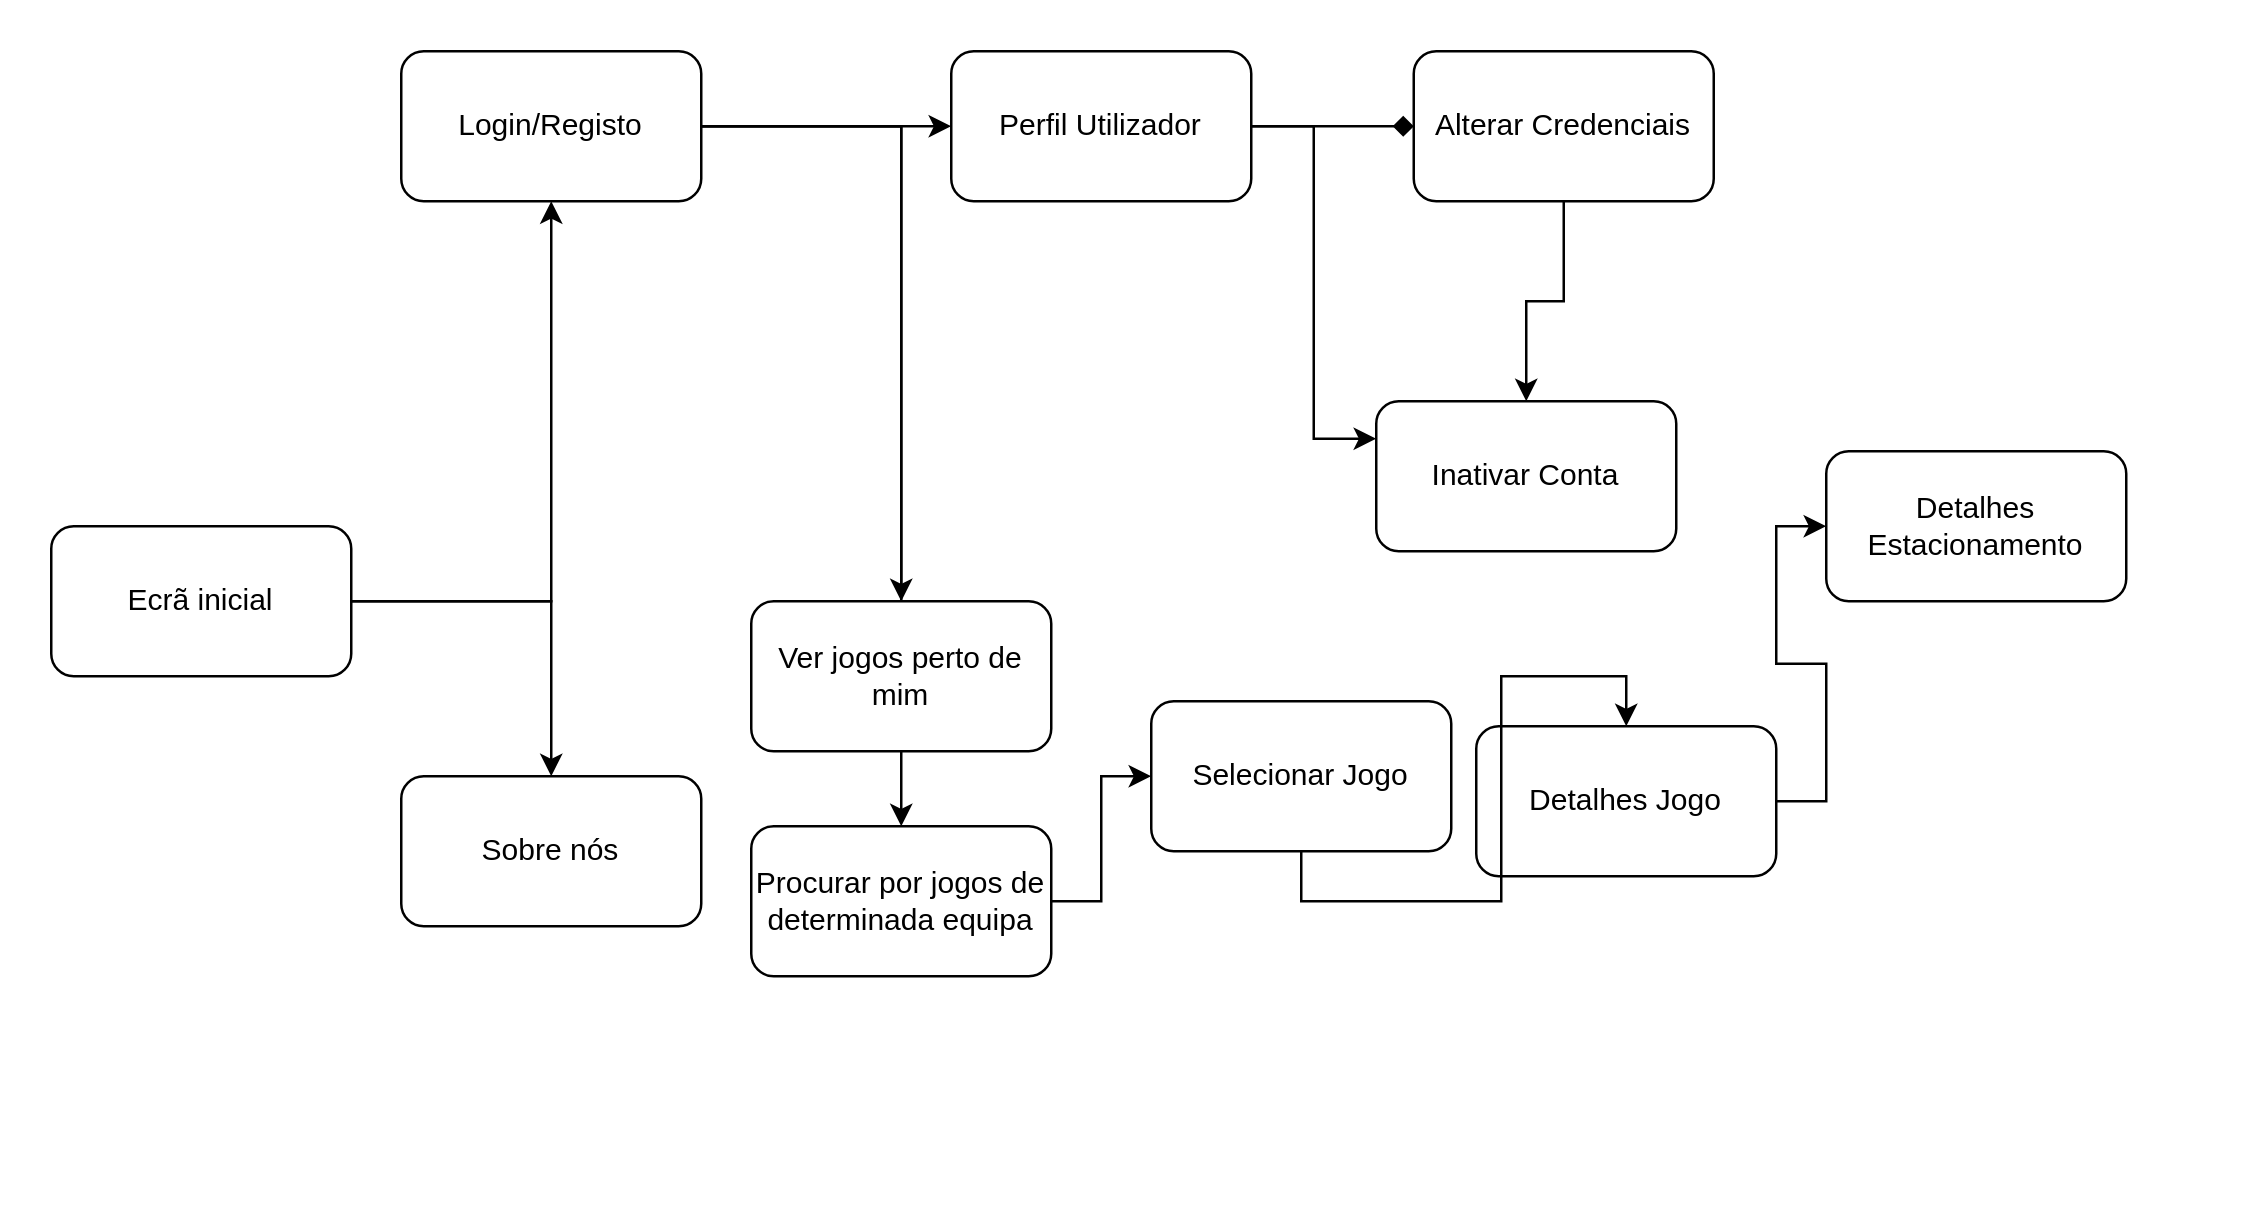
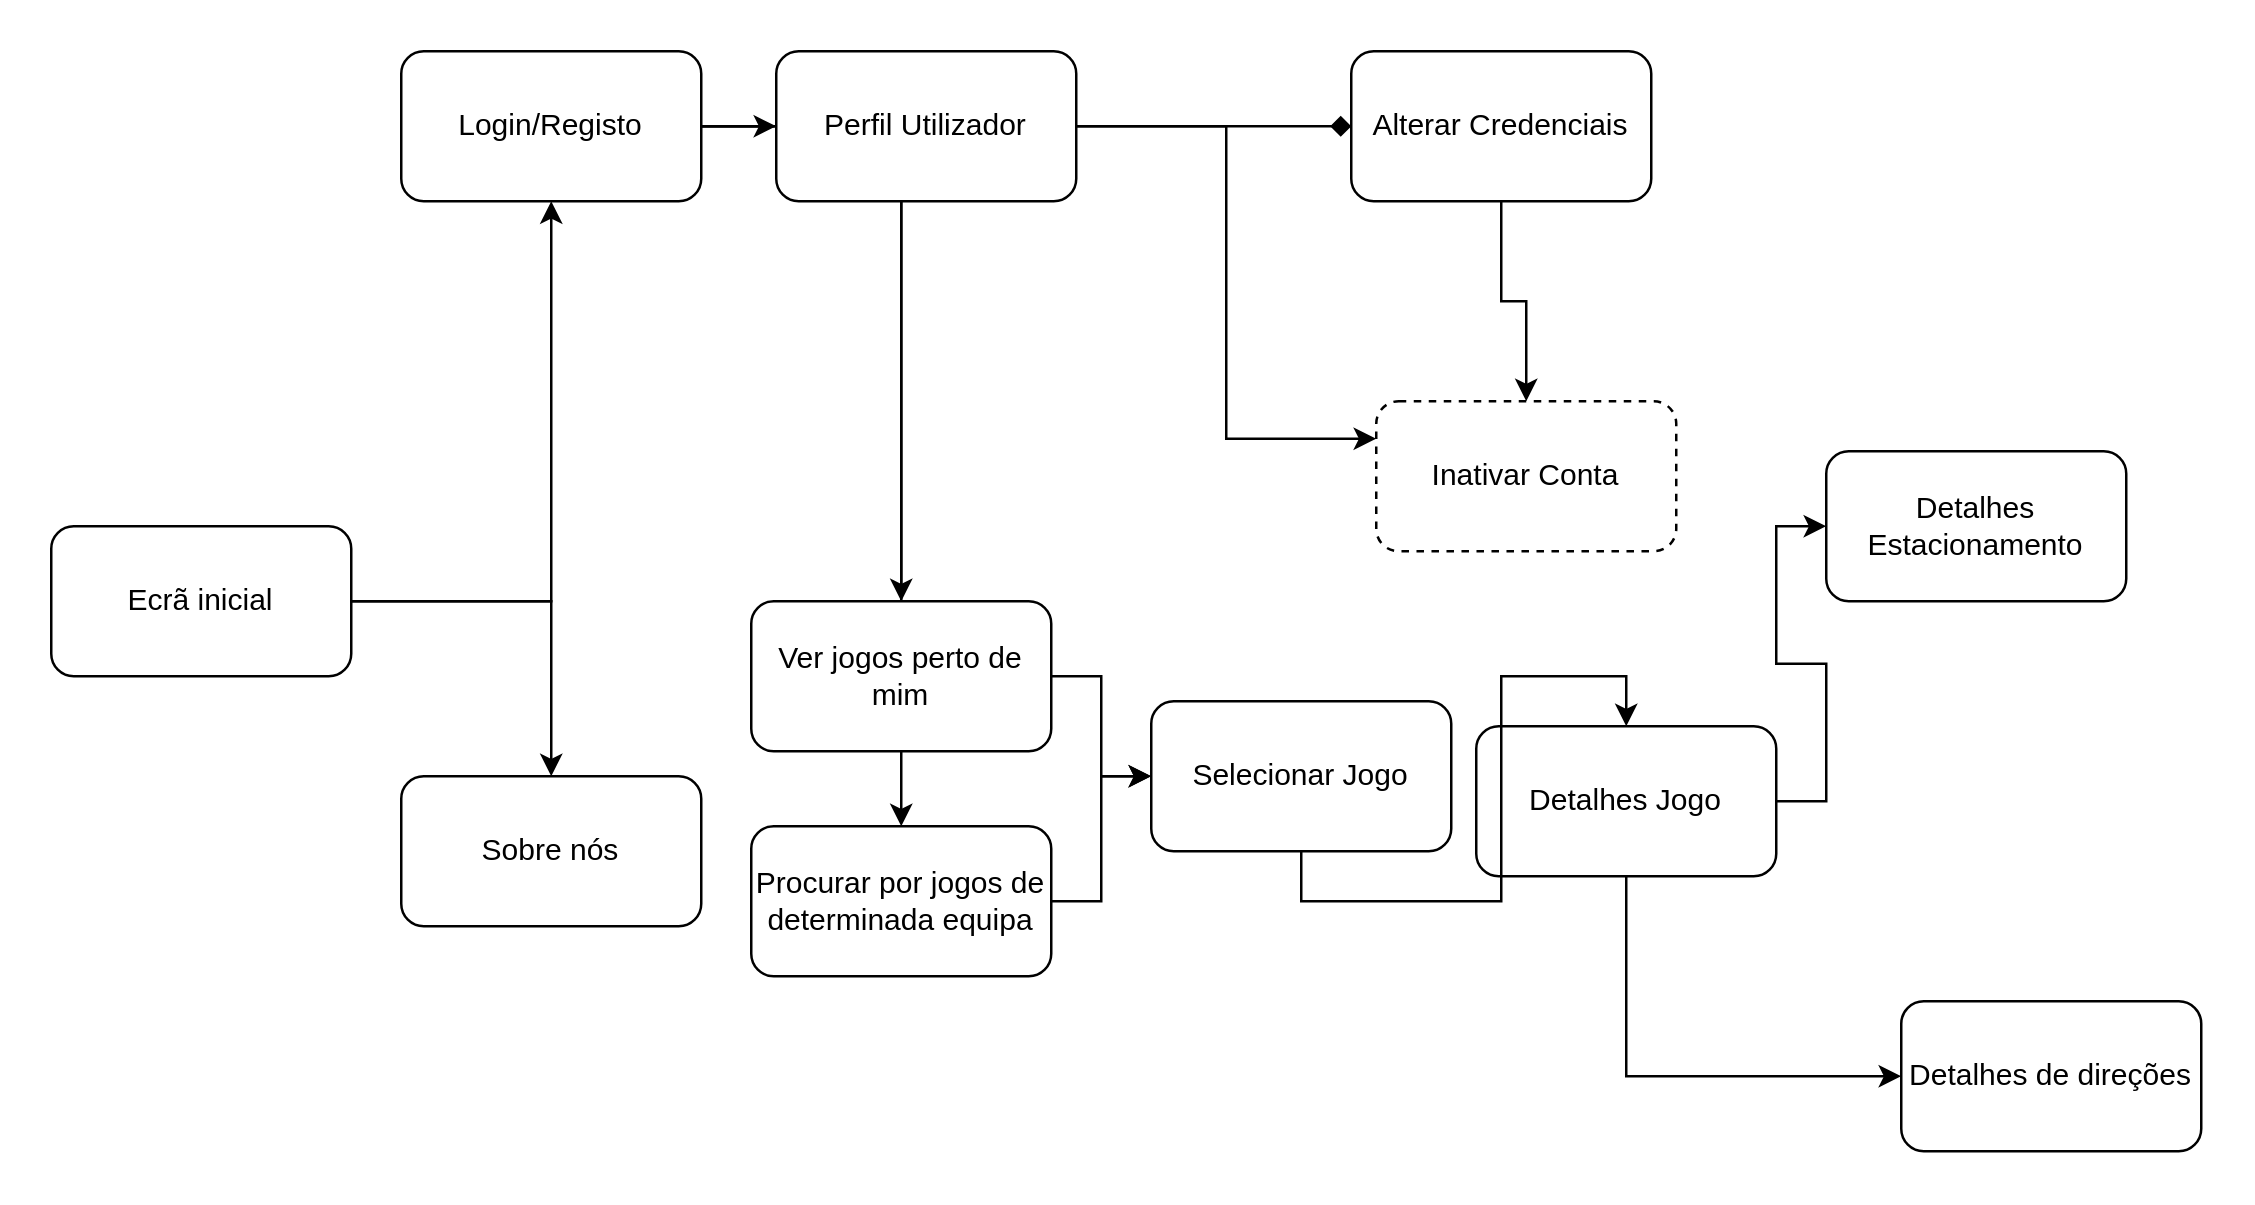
node "Perfil Utilizador": moved (1101, 126) -> (926, 126)
node "Alterar Credenciais": moved (1564, 126) -> (1501, 126)
node "Inativar Conta": style solid -> dashed
edge "Ver jogos perto de mim" -> "Selecionar Jogo": added
edge "Detalhes Jogo" -> "Detalhes de direções": added
node "Detalhes de direções": added
